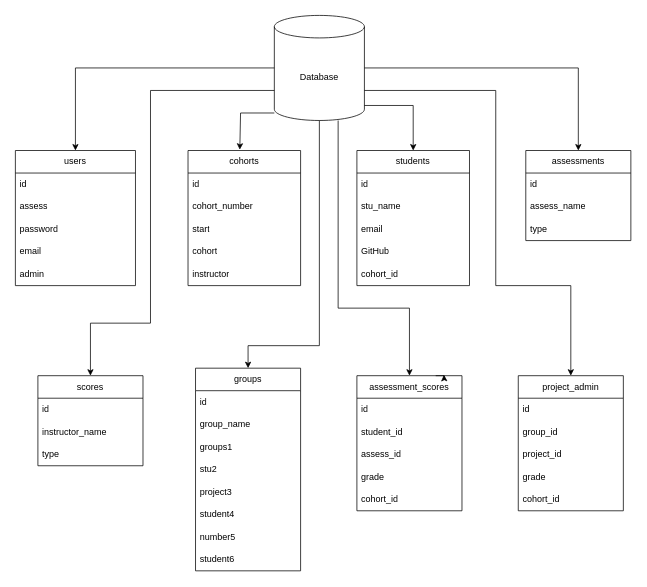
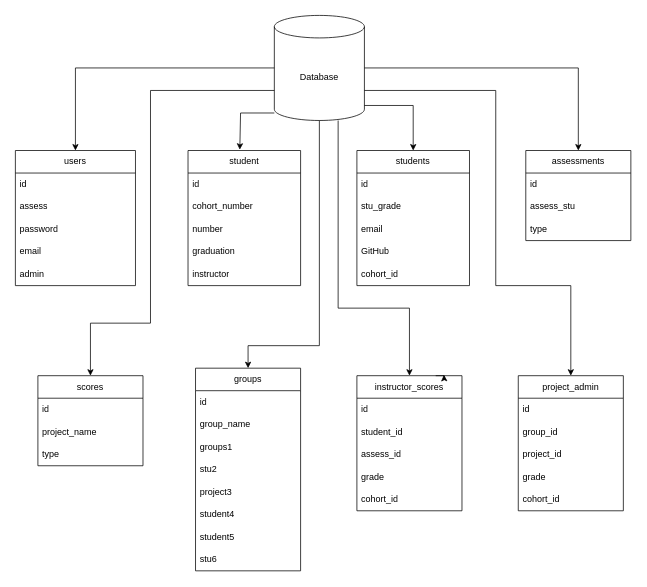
node "cohorts": label "cohorts" -> "student"
node "stu_name": label "stu_name" -> "stu_grade"
node "assess_name": label "assess_name" -> "assess_stu"
node "start": label "start" -> "number"
node "cohort": label "cohort" -> "graduation"
node "assessment_scores": label "assessment_scores" -> "instructor_scores"
node "instructor_name": label "instructor_name" -> "project_name"
node "number5": label "number5" -> "student5"
node "student6": label "student6" -> "stu6"
